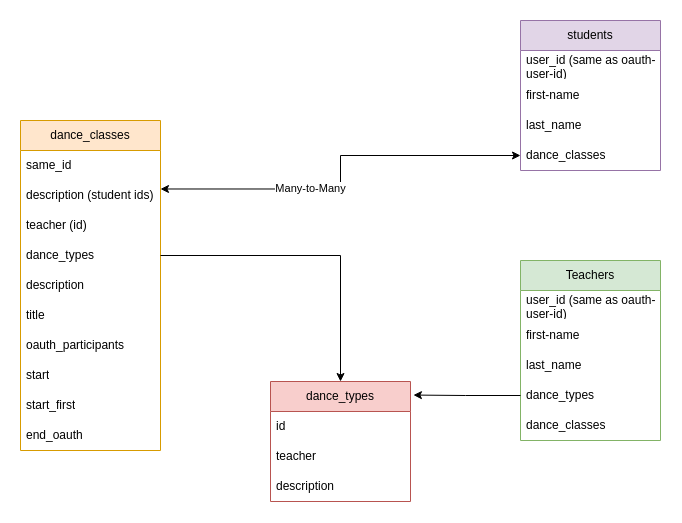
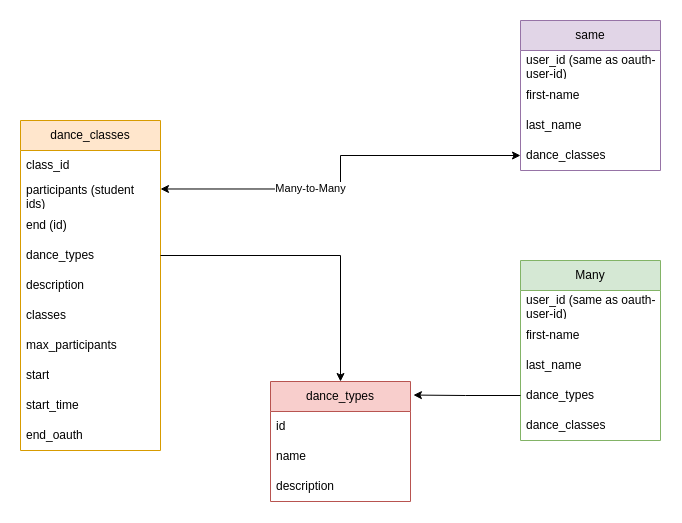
node "students": label "students" -> "same"
node "same_id": label "same_id" -> "class_id"
node "description (student ids)": label "description (student ids)" -> "participants (student ids)"
node "teacher (id)": label "teacher (id)" -> "end (id)"
node "Teachers": label "Teachers" -> "Many"
node "title": label "title" -> "classes"
node "oauth_participants": label "oauth_participants" -> "max_participants"
node "start_first": label "start_first" -> "start_time"
node "teacher": label "teacher" -> "name"
